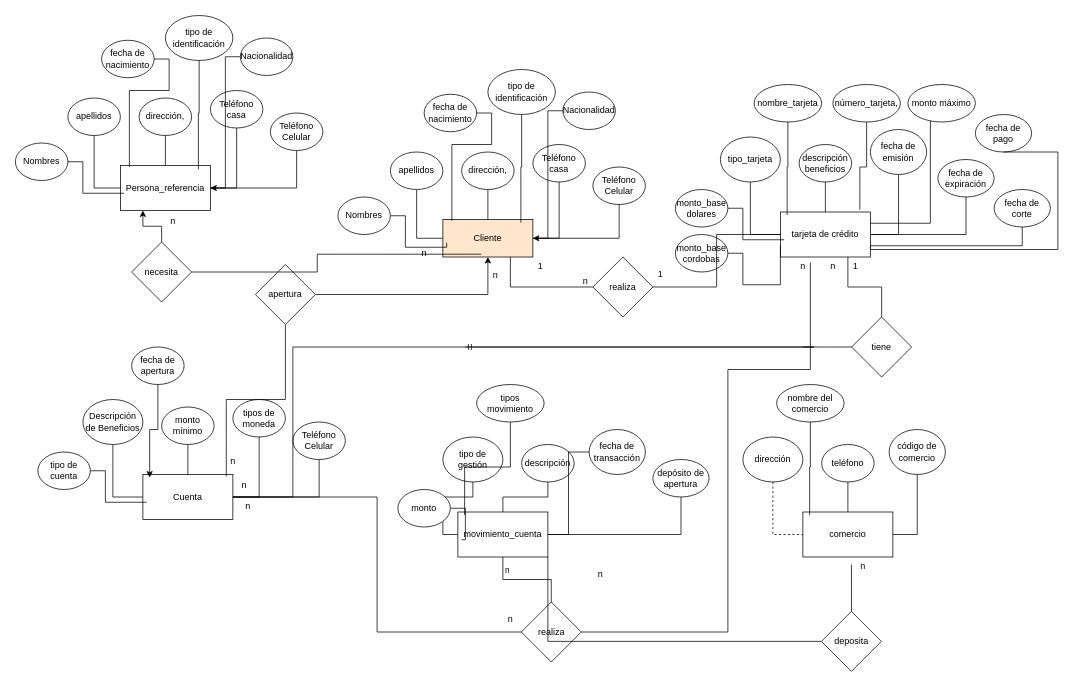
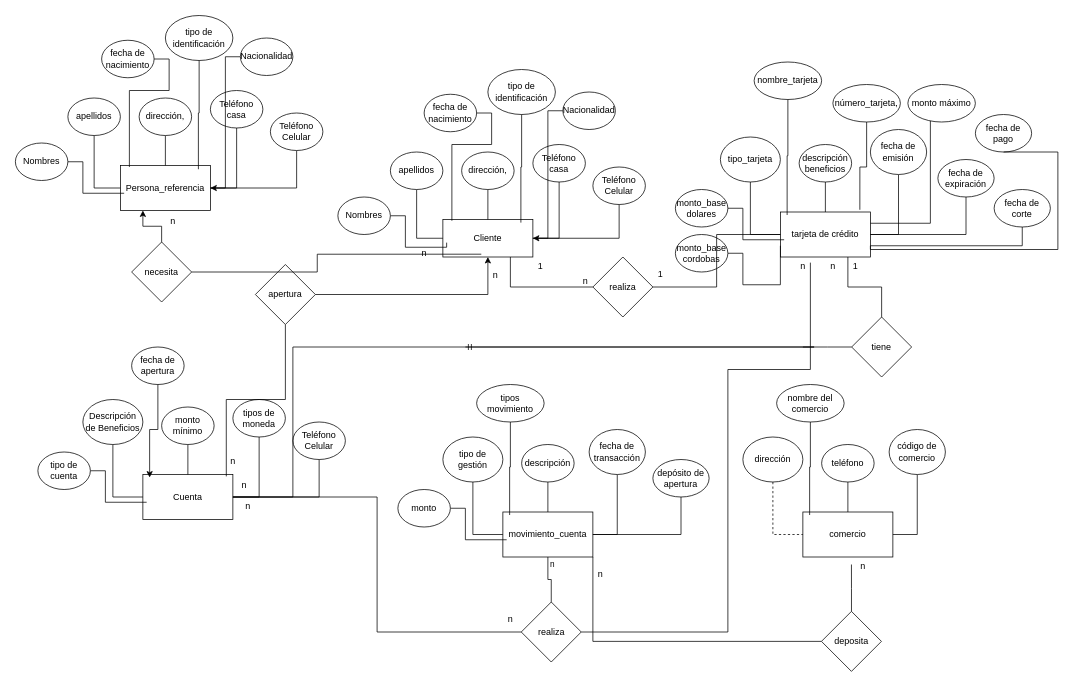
node "nombre_tarjeta": moved (788, 103) -> (788, 81)
node "Cliente": fillcolor #ffe6cc -> #ffffff
node "movimiento_cuenta": moved (503, 534) -> (548, 534)
